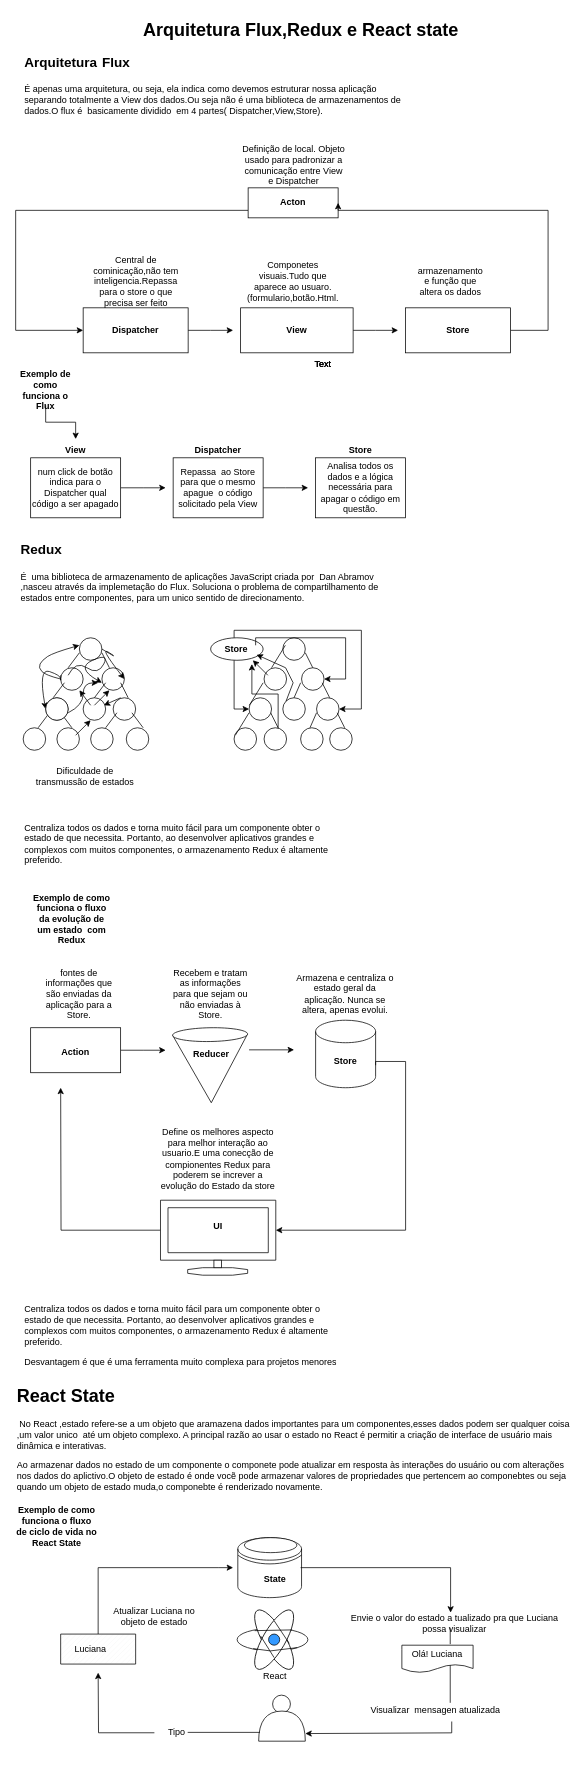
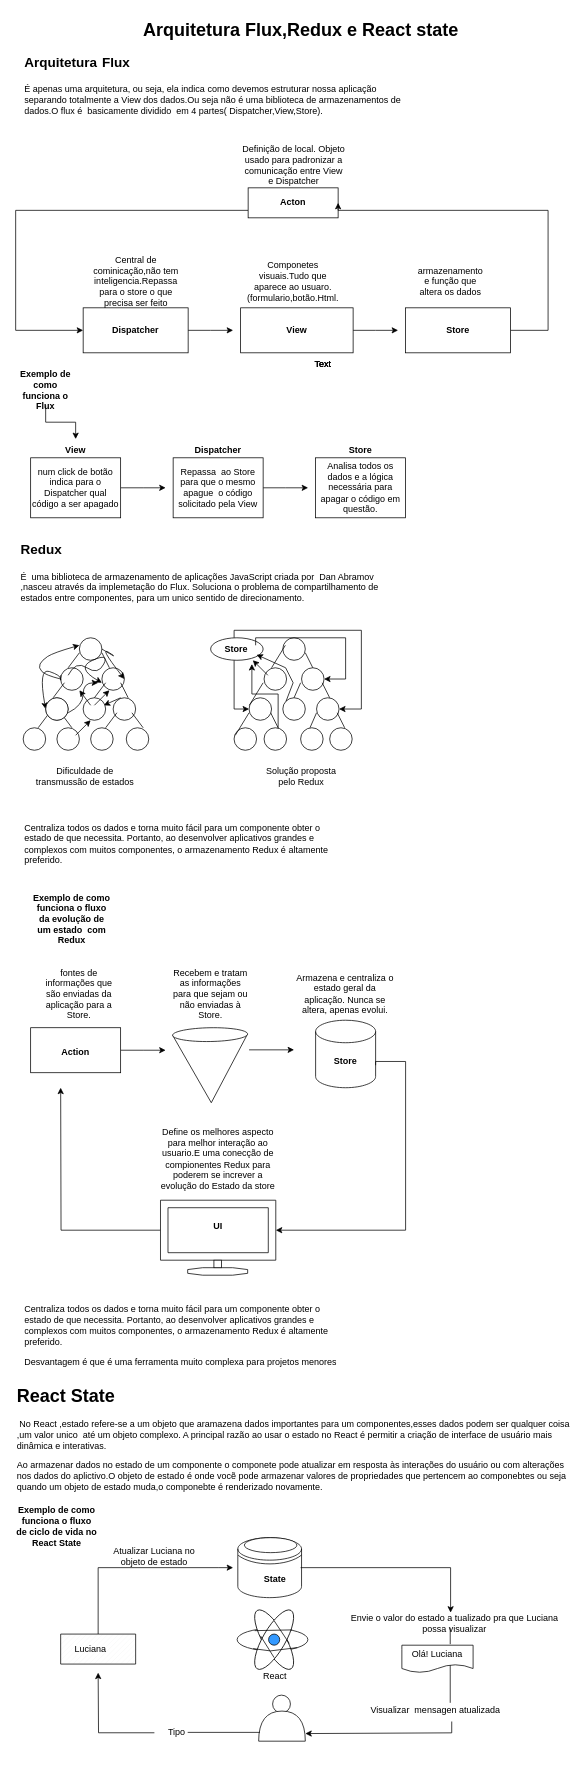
node "Solução proposta pelo Redux": added
node "Reducer": removed
node "Atualizar Luciana no objeto de estado": moved (154, 1617) -> (154, 1557)
